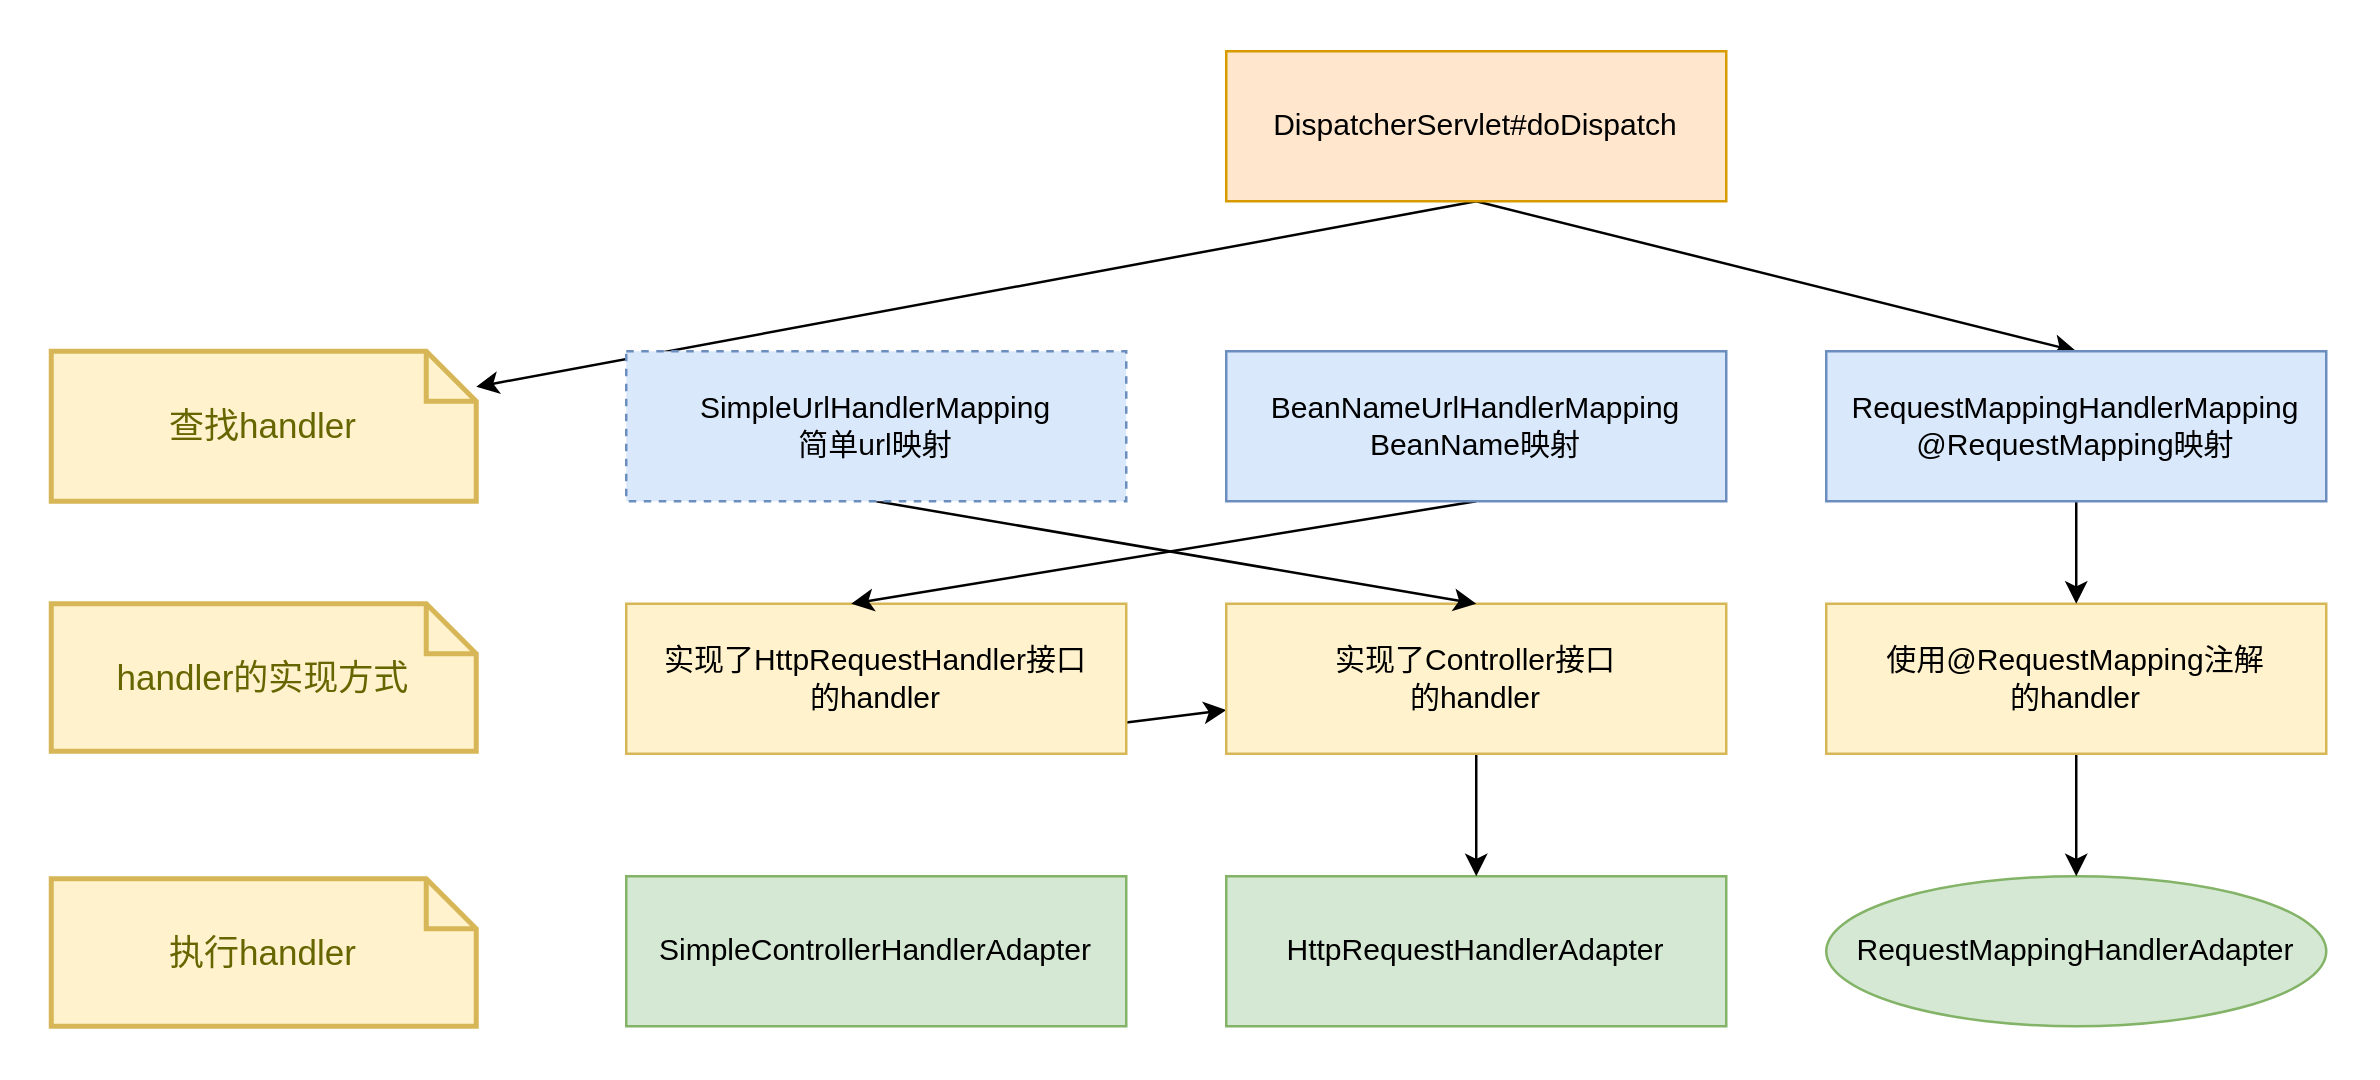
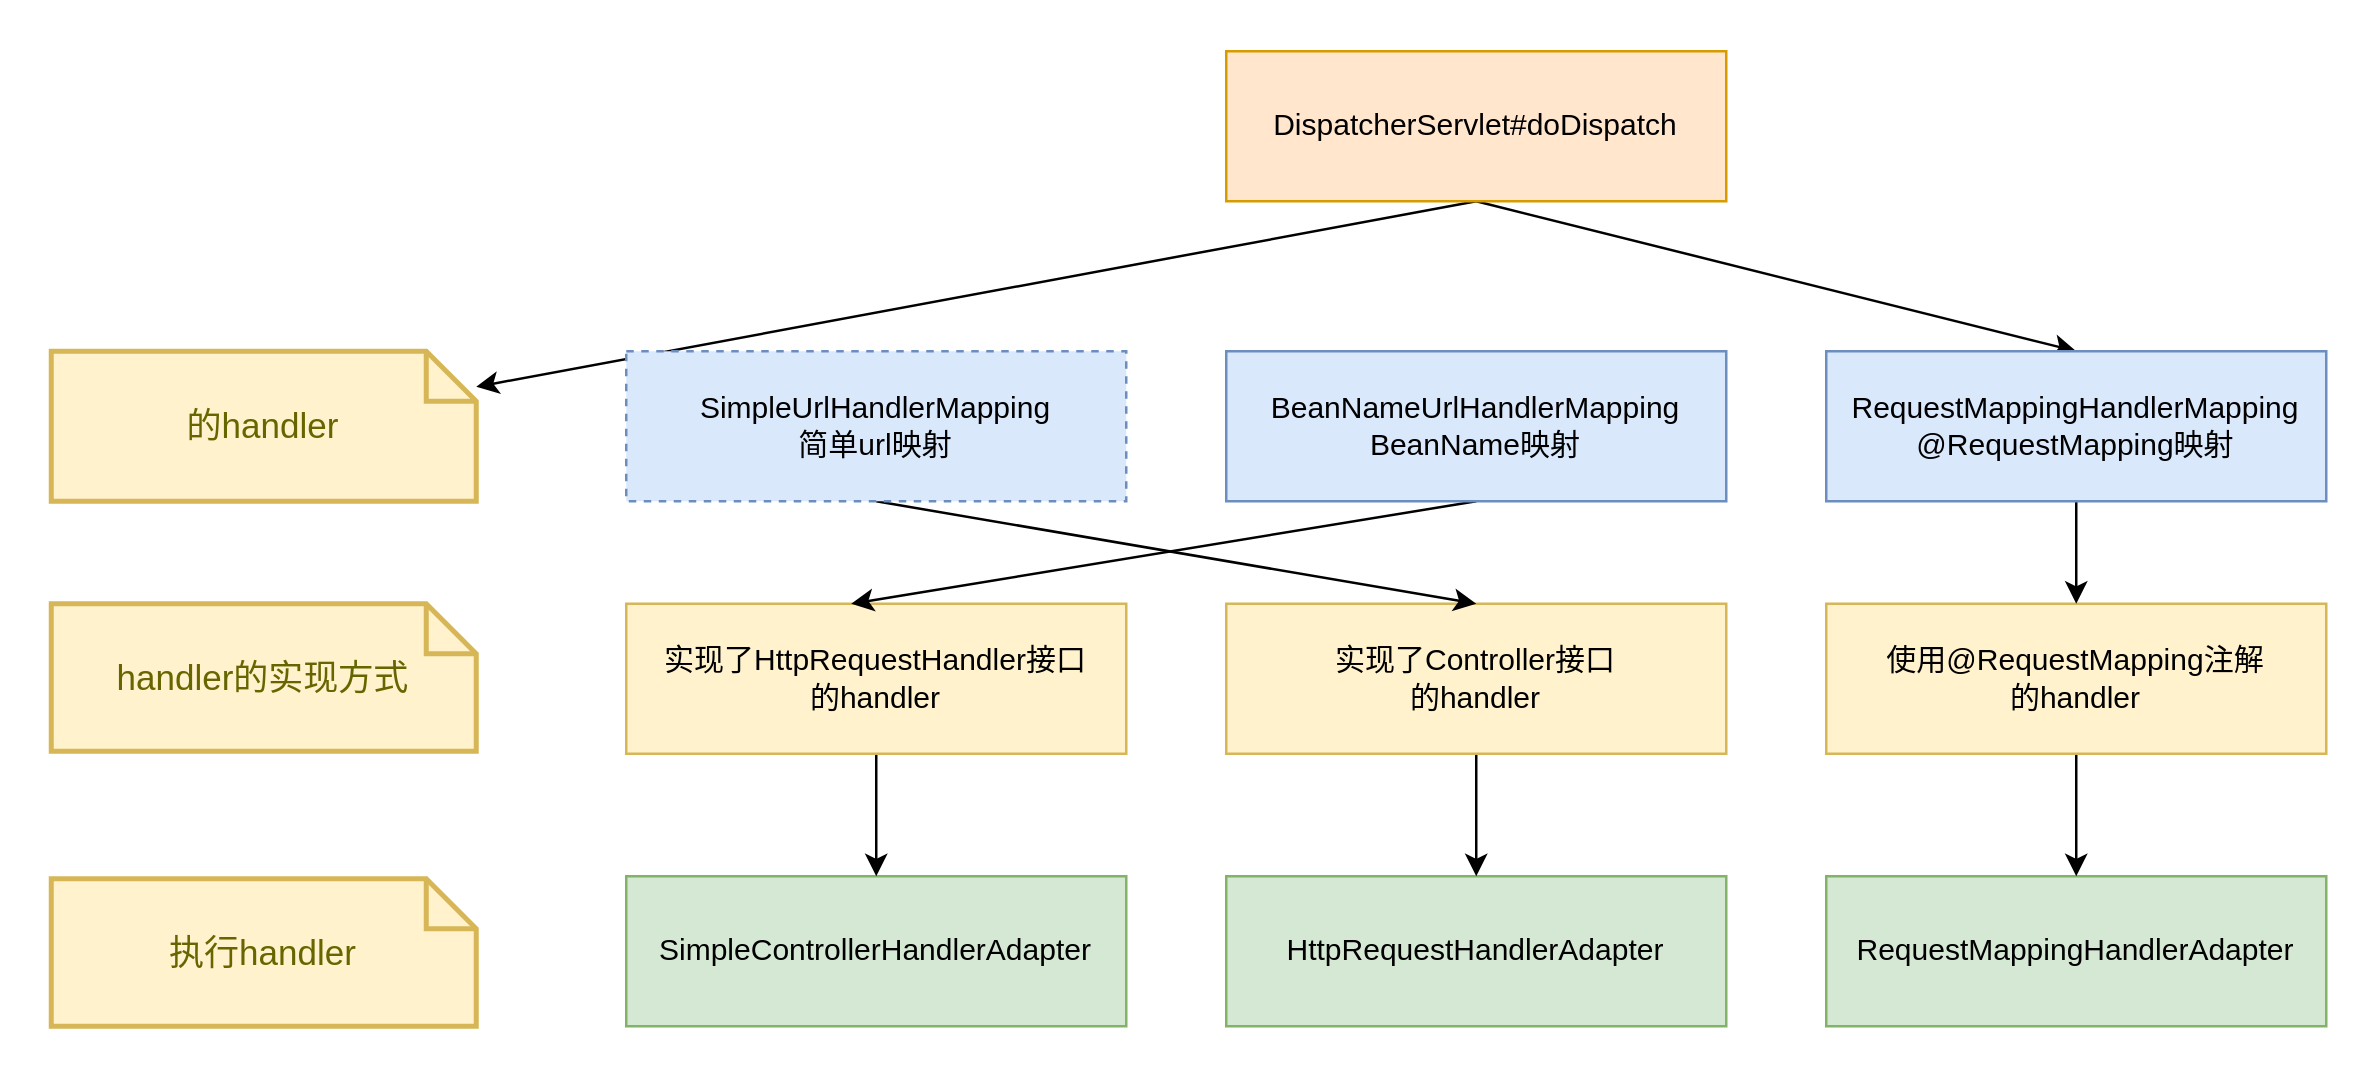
node "查找handler": label "查找handler" -> "的handler"
edge "实现了HttpRequestHandler接口 的handler" -> "实现了Controller接口 的handler": now "实现了HttpRequestHandler接口 的handler" -> "SimpleControllerHandlerAdapter"
node "RequestMappingHandlerAdapter": shape ellipse -> rectangle
